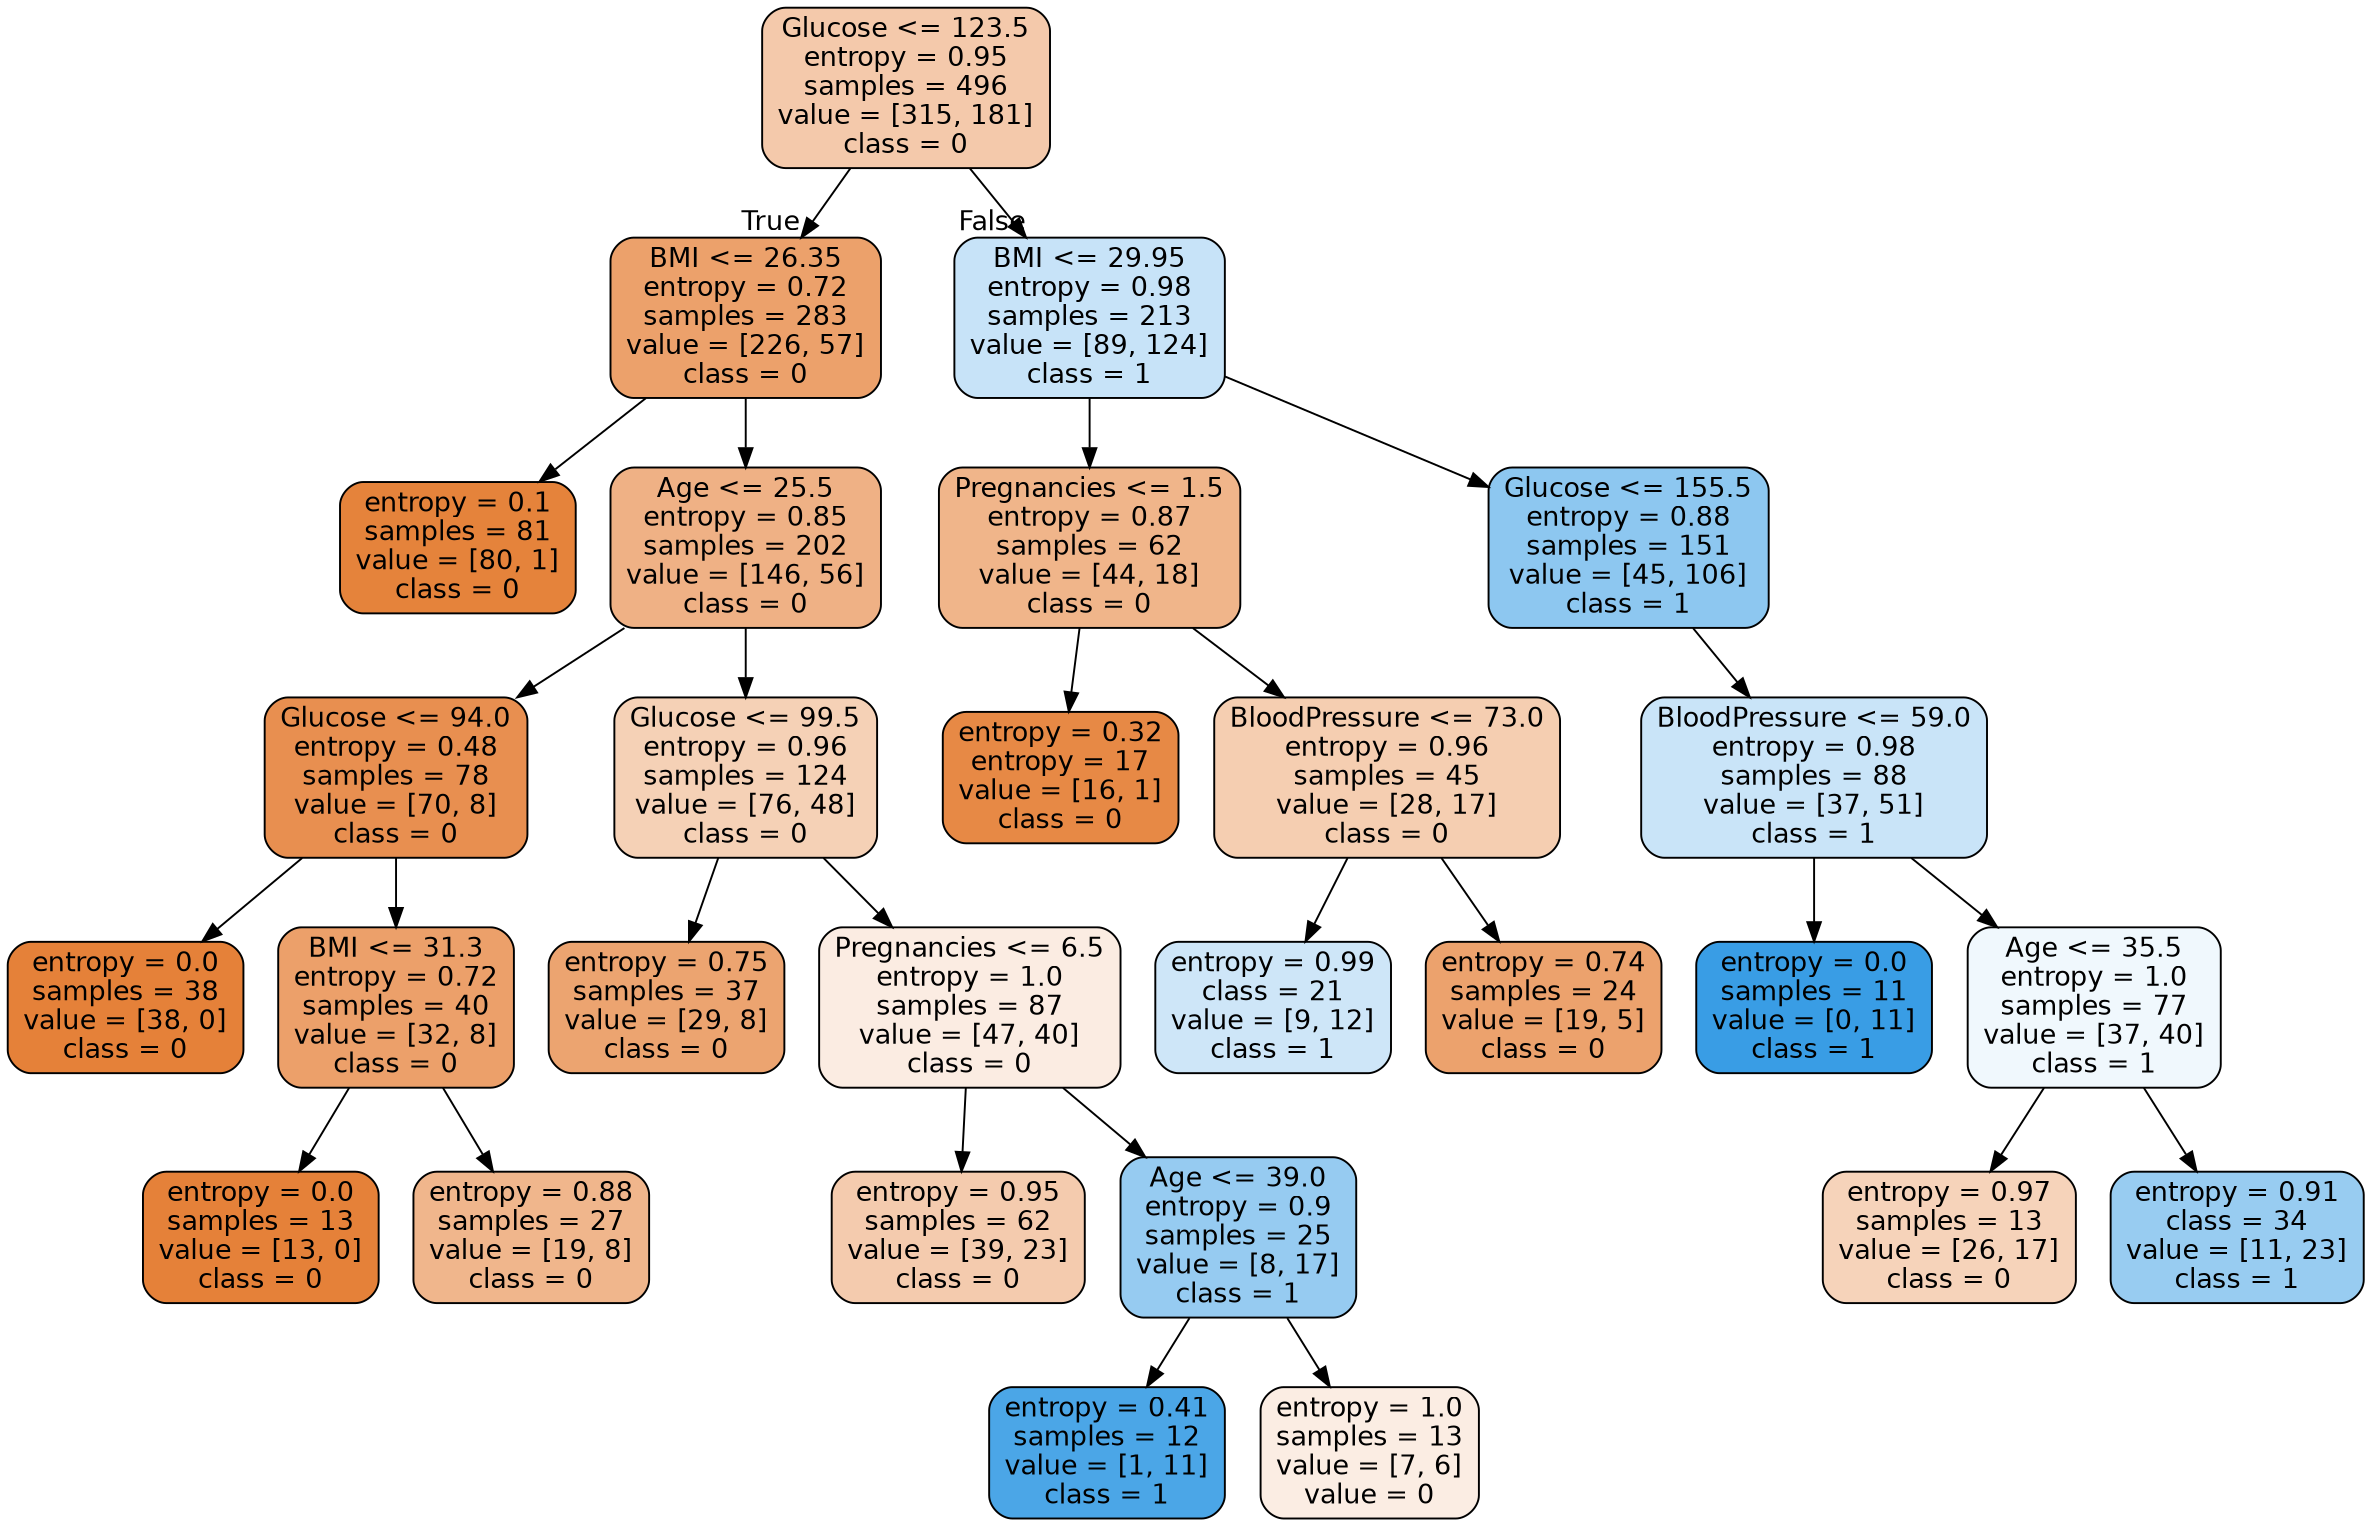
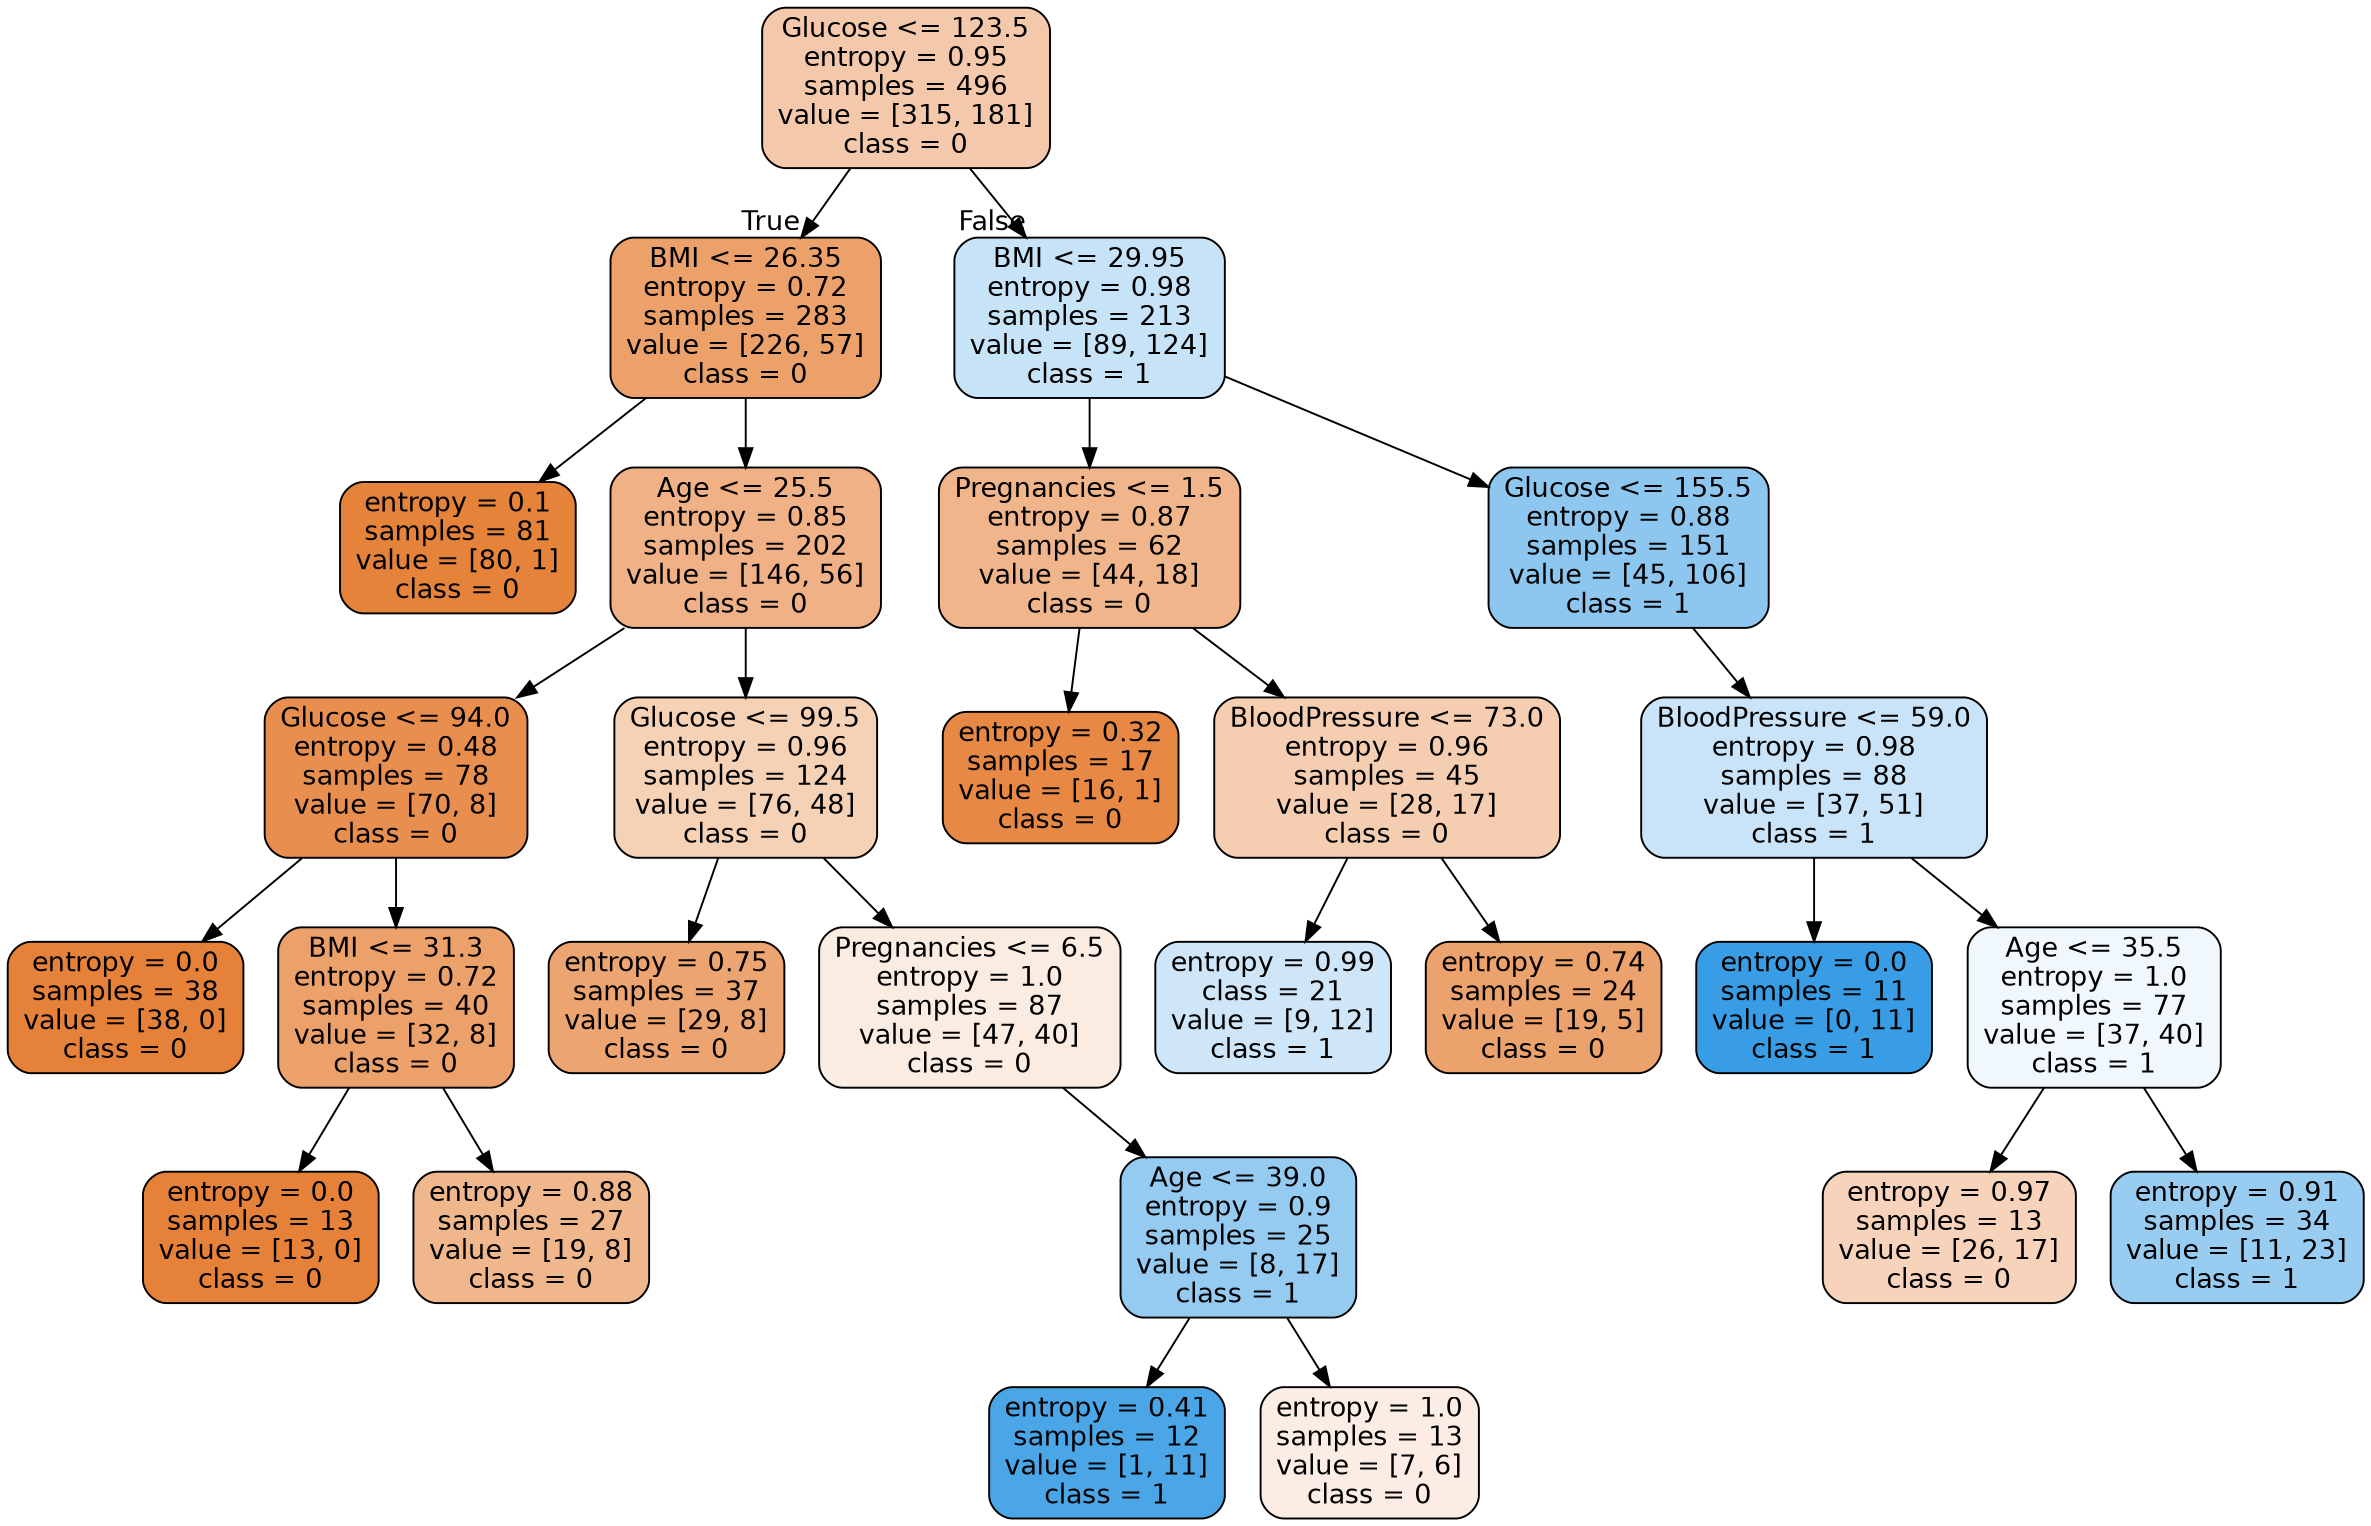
node "entropy = 0.32 entropy = 17 value = [16, 1] class = 0": label "entropy = 0.32 entropy = 17 value = [16, 1] class = 0" -> "entropy = 0.32 samples = 17 value = [16, 1] class = 0"
node "entropy = 0.95 samples = 62 value = [39, 23] class = 0": removed
node "entropy = 0.91 class = 34 value = [11, 23] class = 1": label "entropy = 0.91 class = 34 value = [11, 23] class = 1" -> "entropy = 0.91 samples = 34 value = [11, 23] class = 1"
node "entropy = 1.0 samples = 13 value = [7, 6] value = 0": label "entropy = 1.0 samples = 13 value = [7, 6] value = 0" -> "entropy = 1.0 samples = 13 value = [7, 6] class = 0"
